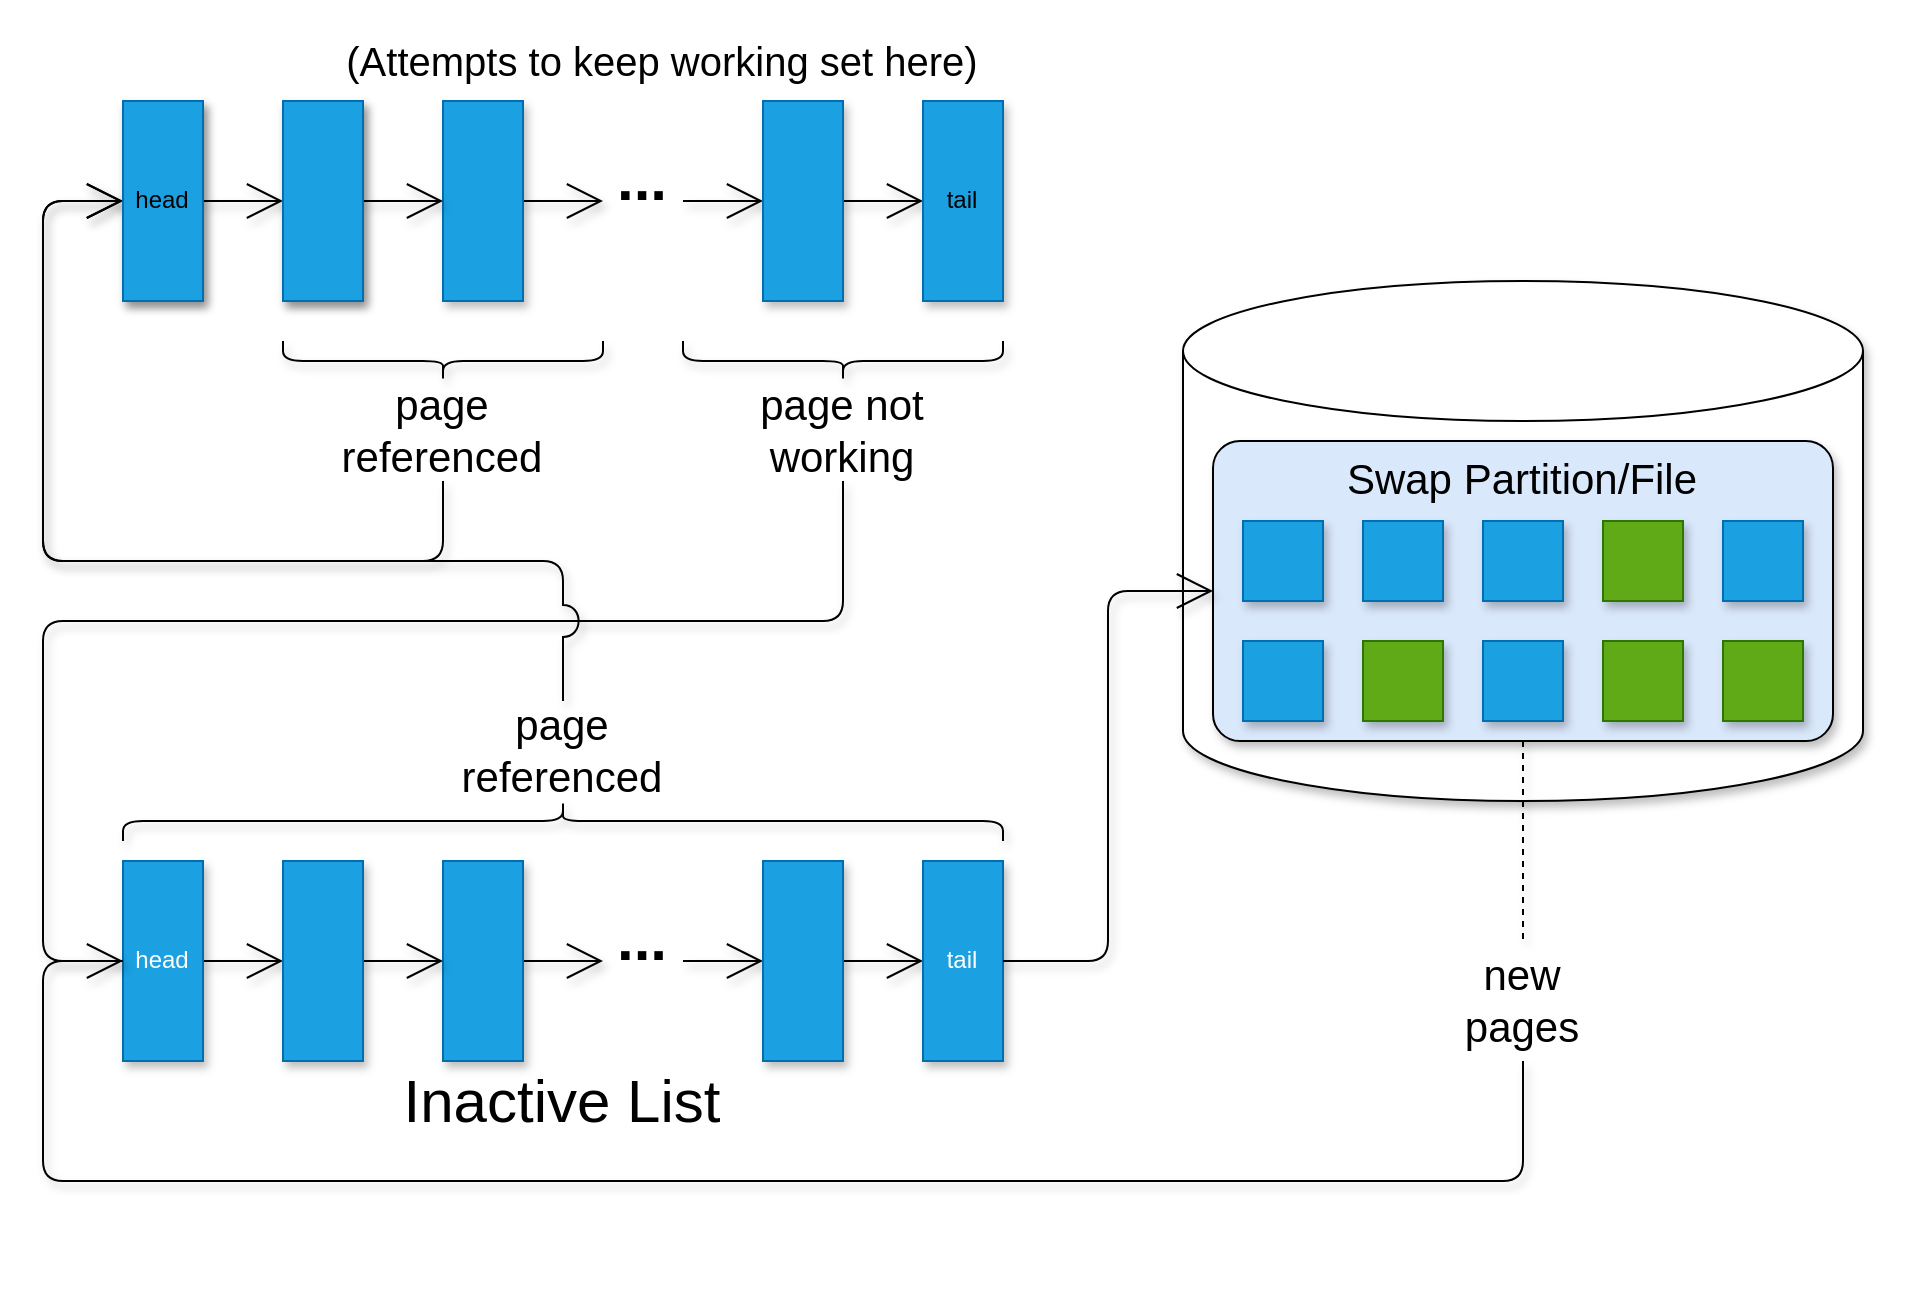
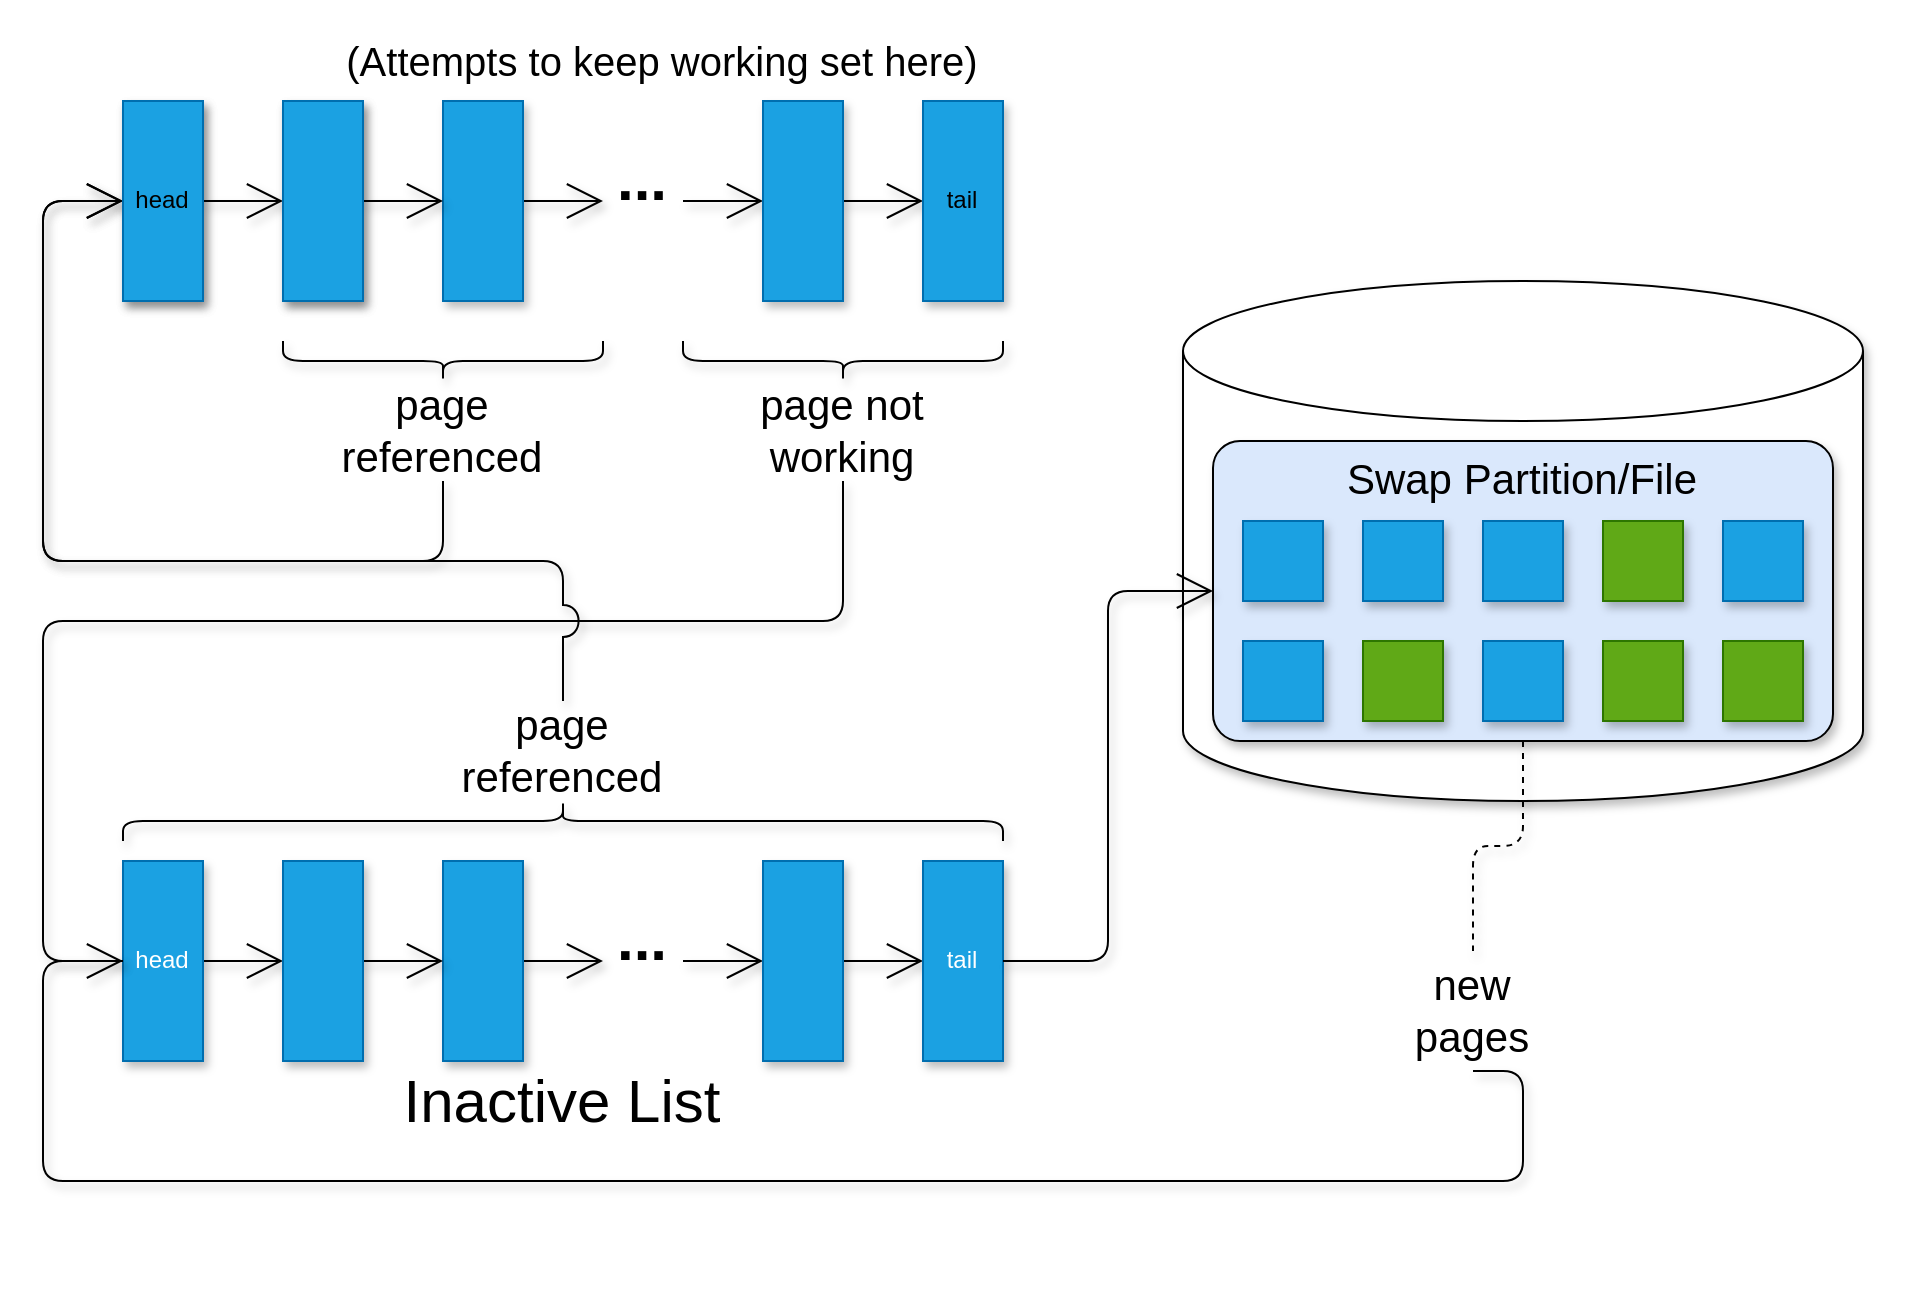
node "new pages": moved (1523, 1001) -> (1473, 1011)
